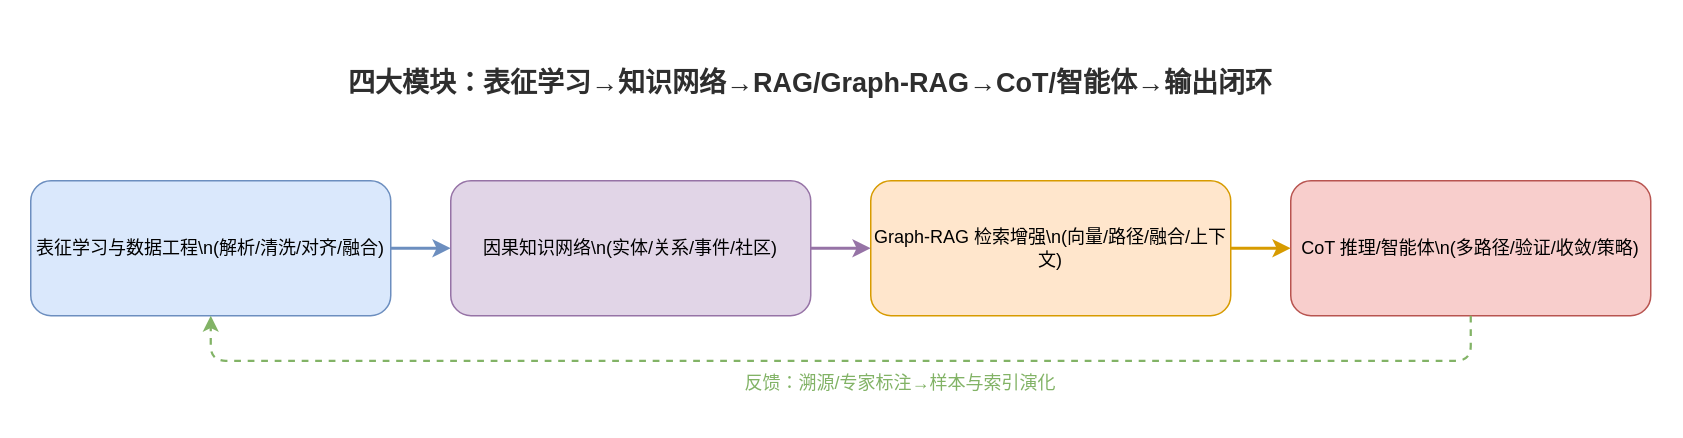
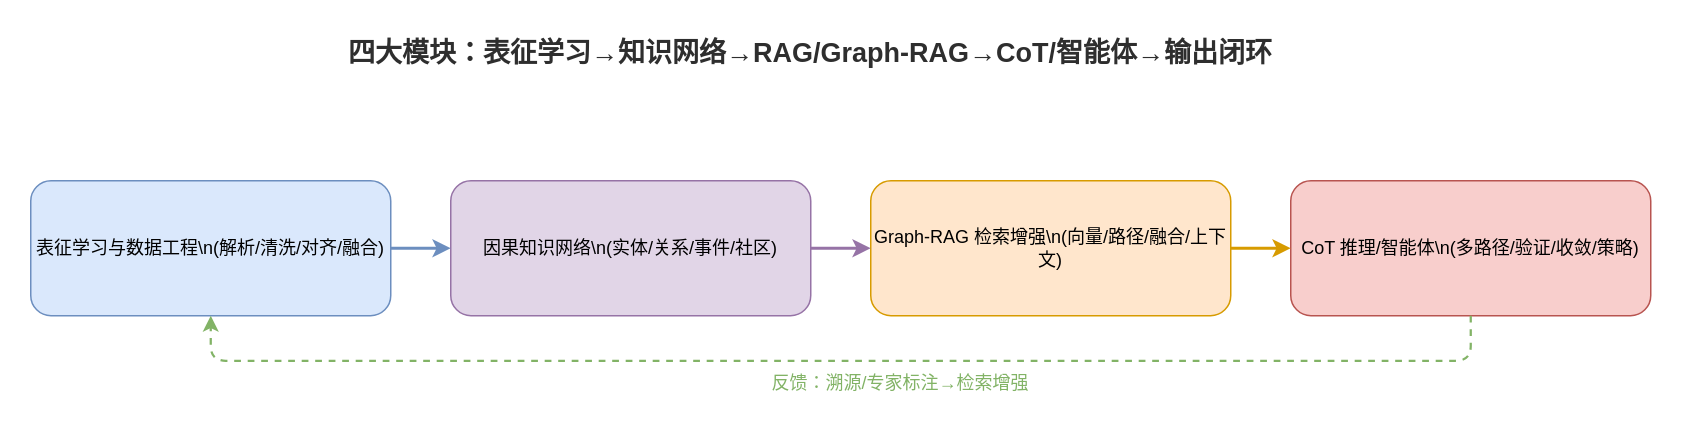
node "四大模块：表征学习→知识网络→RAG/Graph‑RAG→CoT/智能体→输出闭环": moved (811, 83) -> (811, 53)
node "反馈：溯源/专家标注→样本与索引演化": label "反馈：溯源/专家标注→样本与索引演化" -> "反馈：溯源/专家标注→检索增强"
